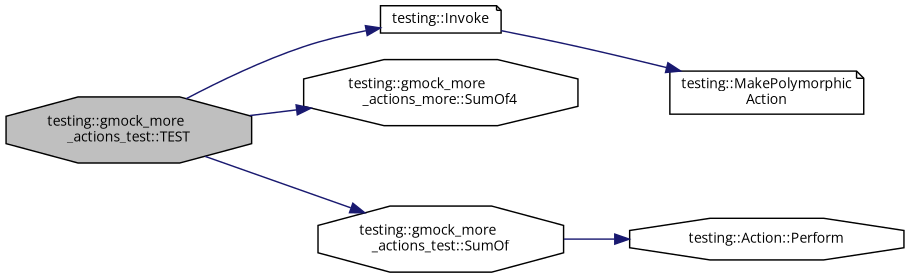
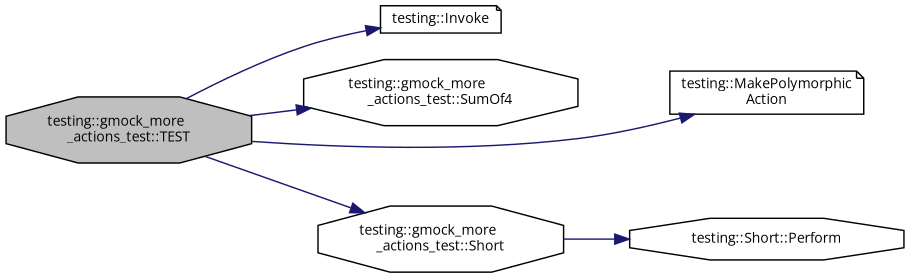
edge "testing::Invoke" -> "testing::MakePolymorphic Action": now "testing::gmock_more _actions_test::TEST" -> "testing::MakePolymorphic Action"
node "testing::gmock_more _actions_more::SumOf4": label "testing::gmock_more _actions_more::SumOf4" -> "testing::gmock_more _actions_test::SumOf4"
node "testing::gmock_more _actions_test::SumOf": label "testing::gmock_more _actions_test::SumOf" -> "testing::gmock_more _actions_test::Short"
node "testing::Action::Perform": label "testing::Action::Perform" -> "testing::Short::Perform"
